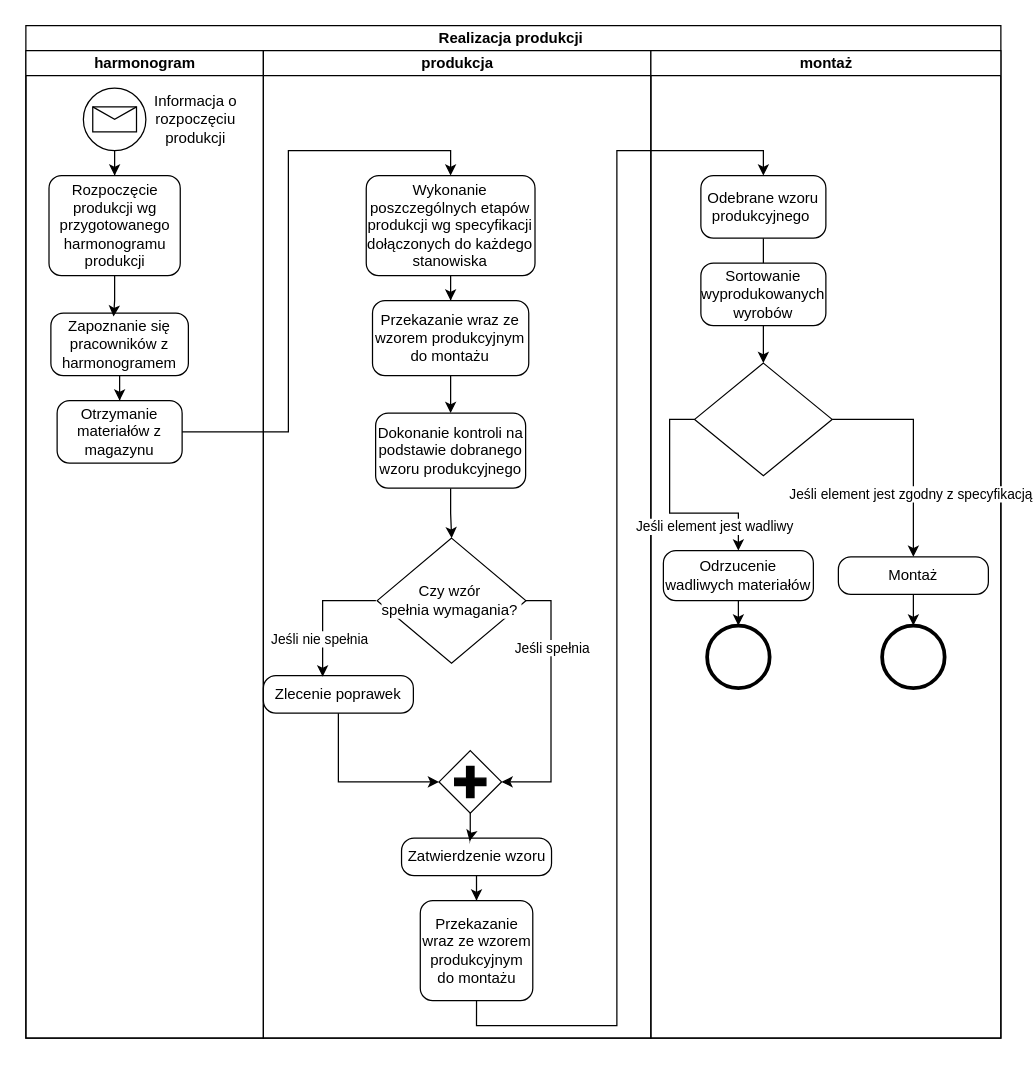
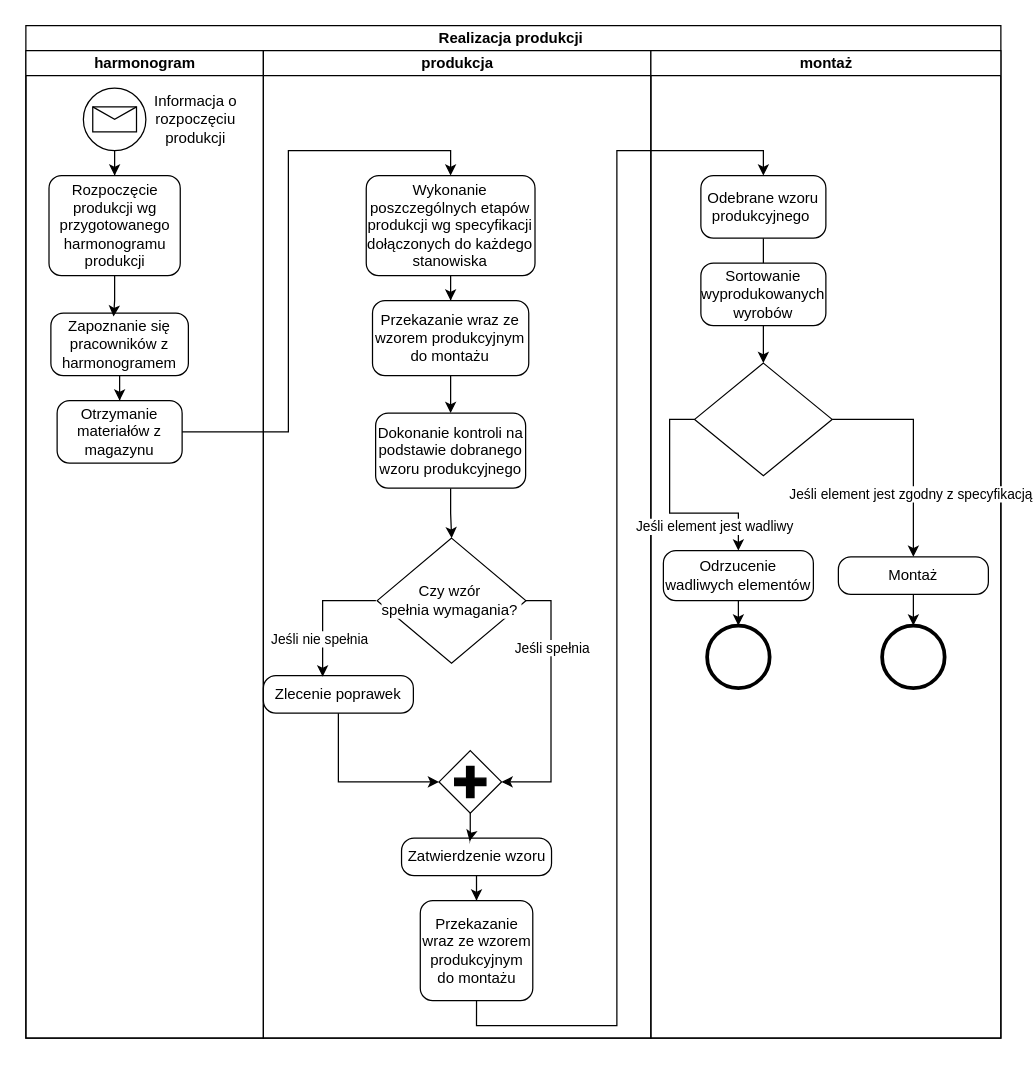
node "Odrzucenie wadliwych materiałów": label "Odrzucenie wadliwych materiałów" -> "Odrzucenie wadliwych elementów"
